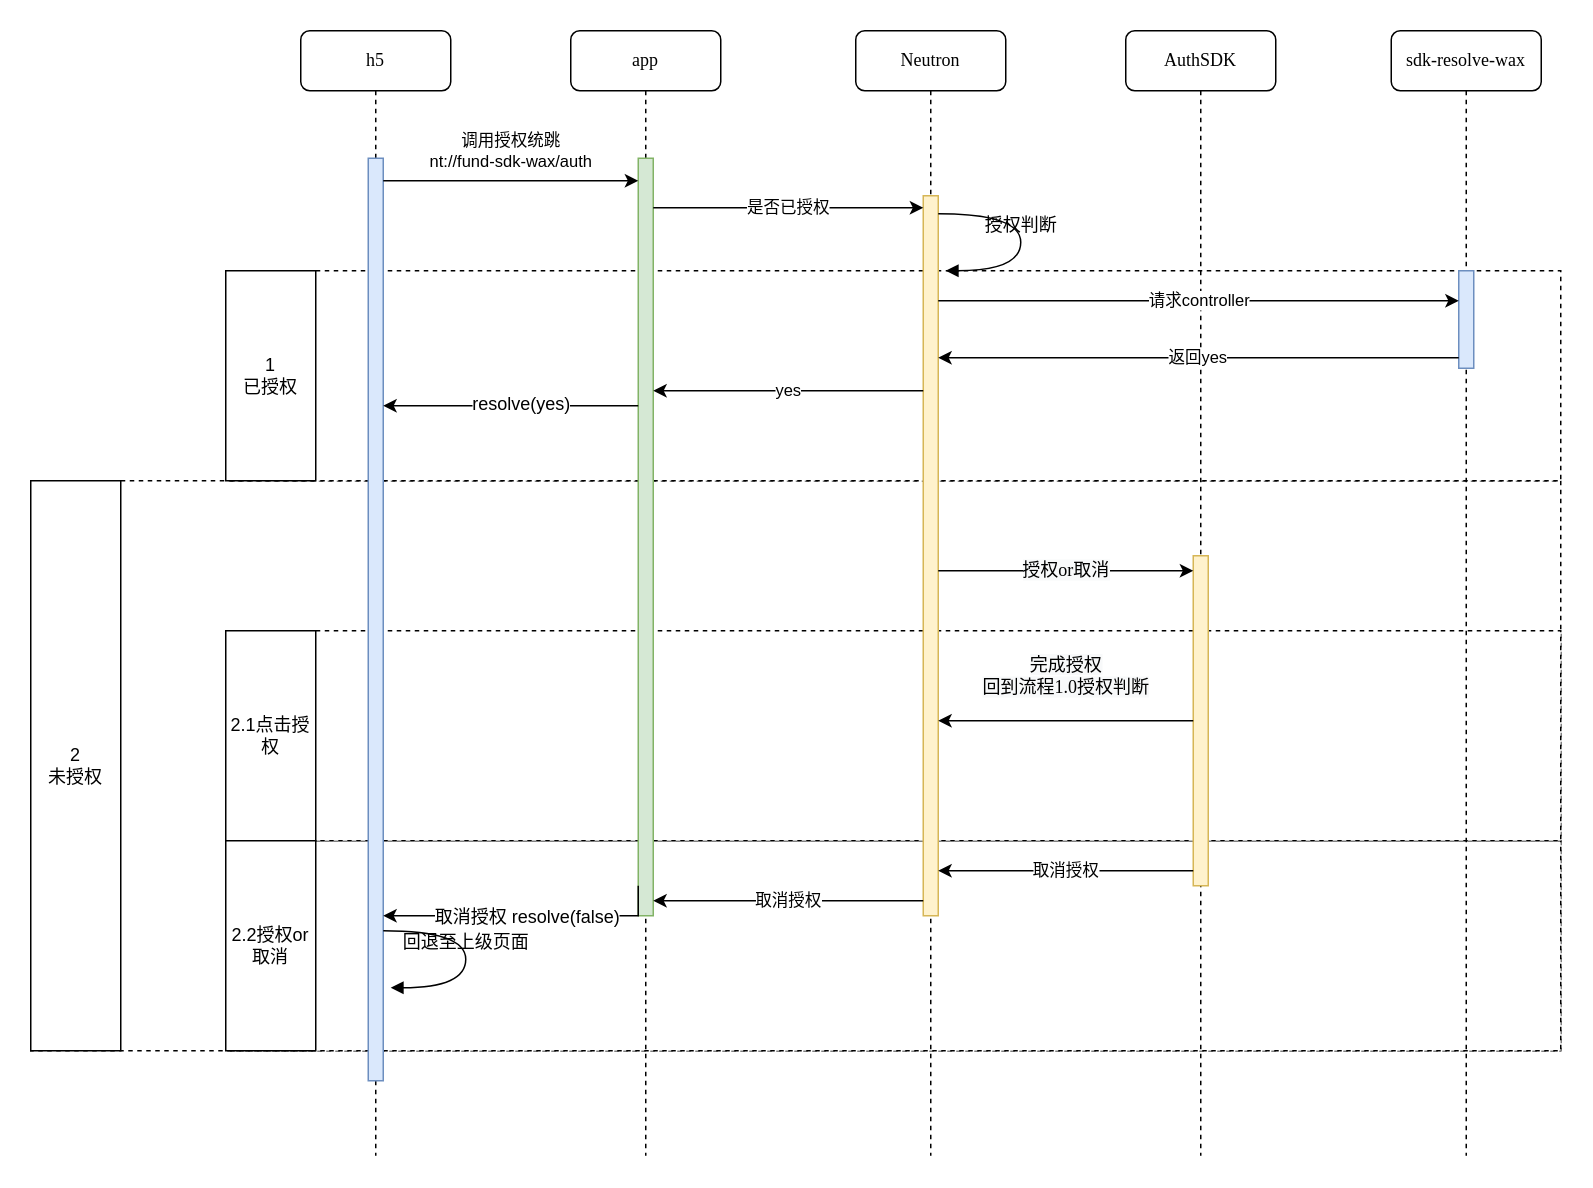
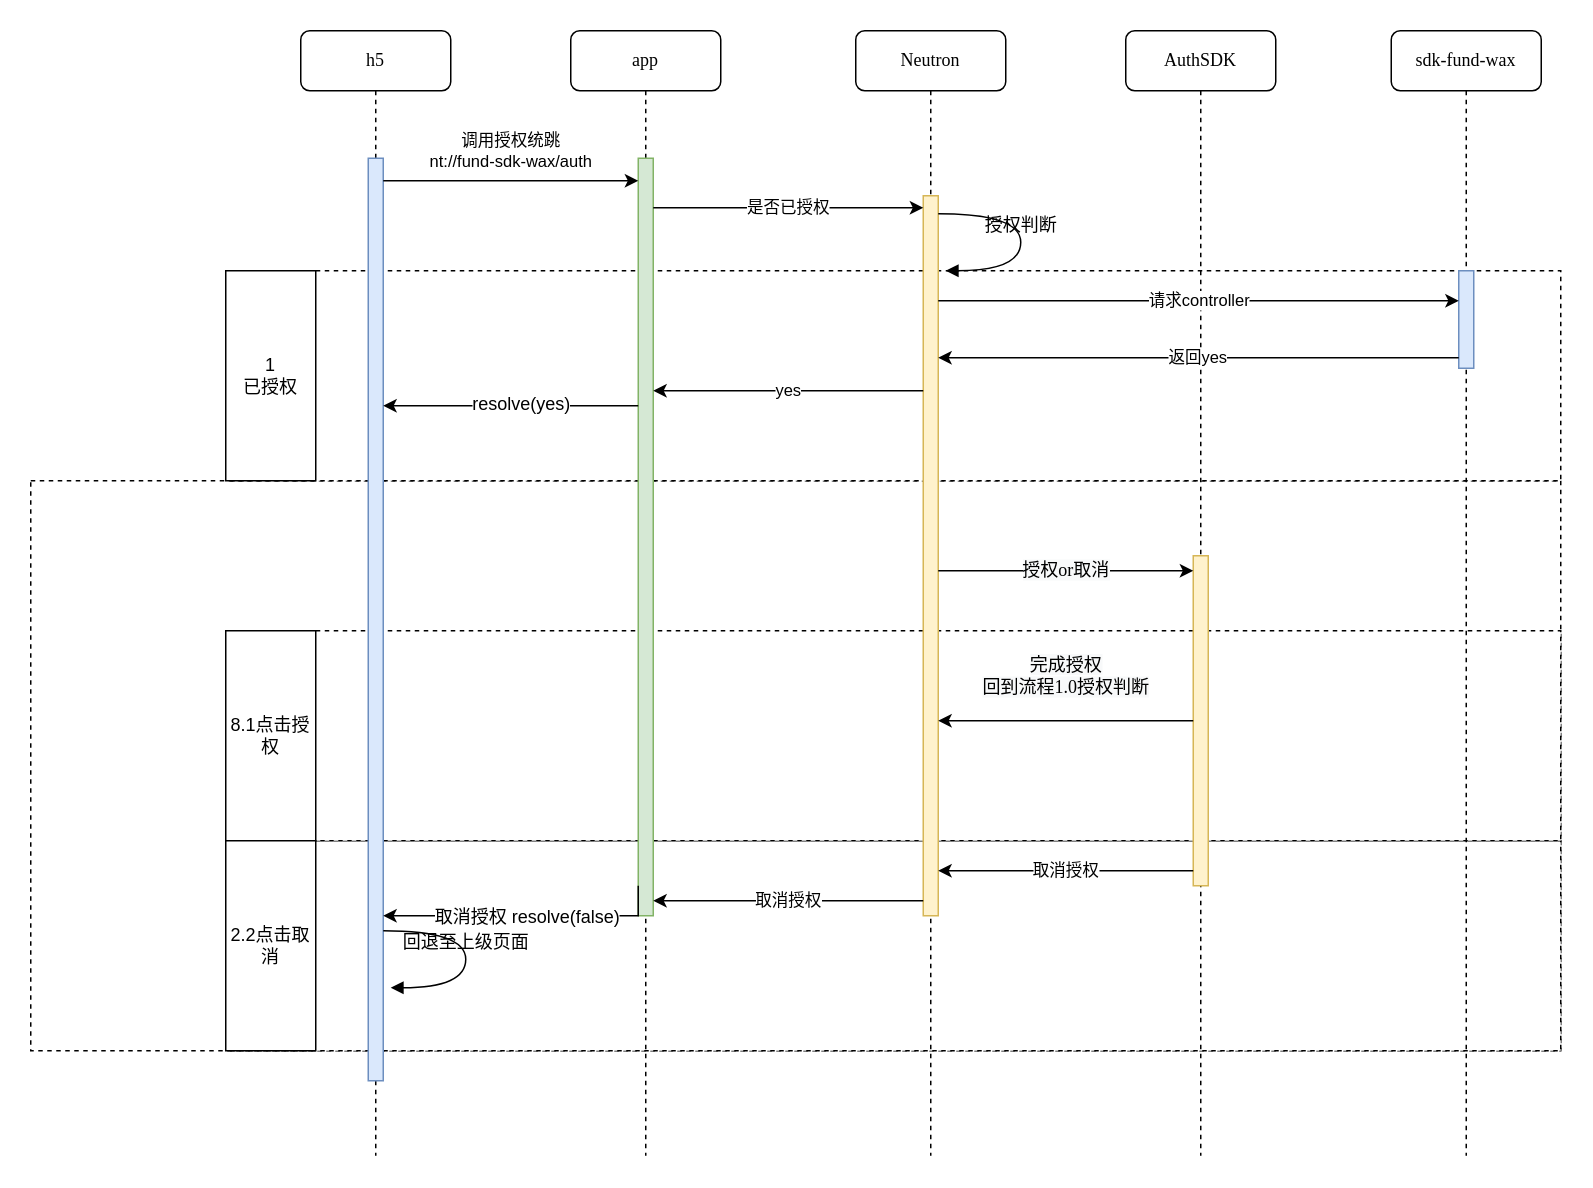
node "sdk-resolve-wax": label "sdk-resolve-wax" -> "sdk-fund-wax"
node "2.1点击授权": label "2.1点击授权" -> "8.1点击授权"
node "2 未授权": removed
node "2.2授权or取消": label "2.2授权or取消" -> "2.2点击取消"
